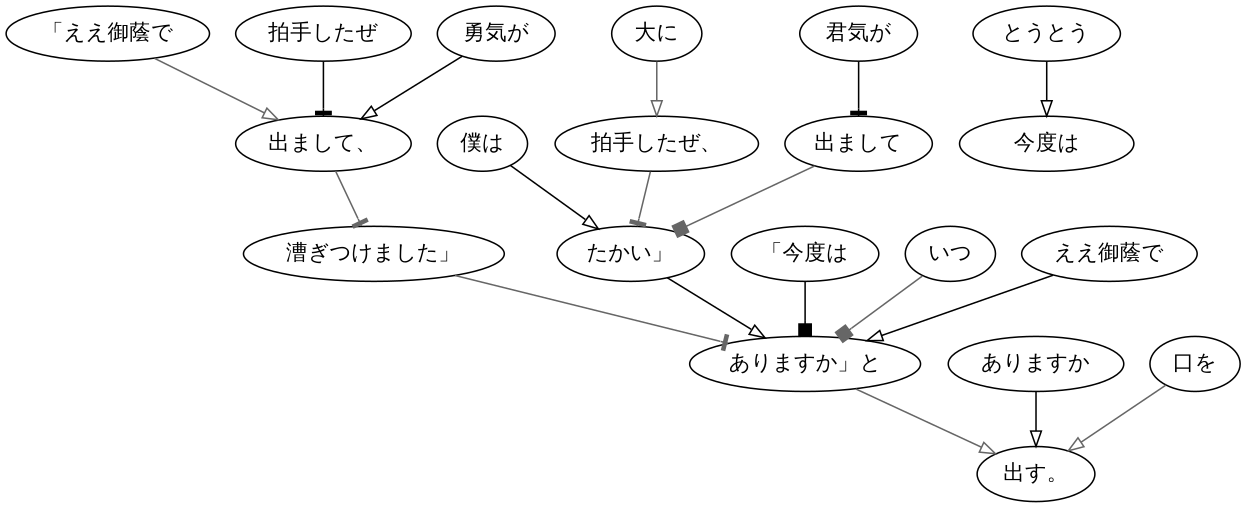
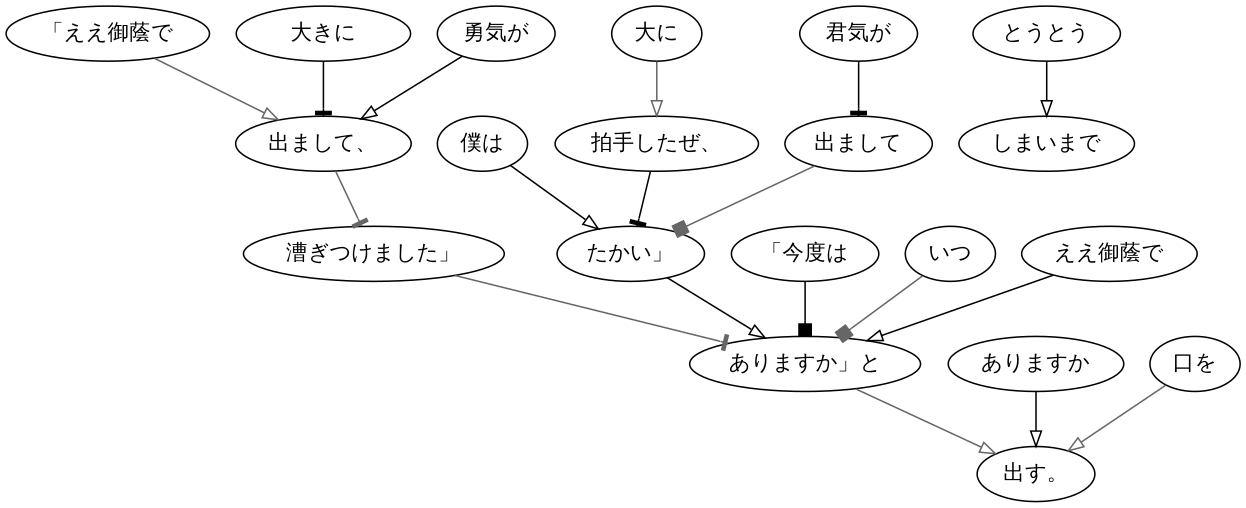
node "拍手したぜ": label "拍手したぜ" -> "大きに"
node "今度は": label "今度は" -> "しまいまで"
edge "拍手したぜ、" -> "たかい」": color gray40 -> black
